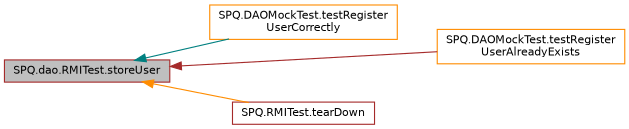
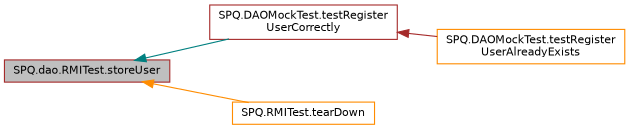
node "SPQ.DAOMockTest.testRegister UserCorrectly": color darkorange -> brown
edge "SPQ.DAOMockTest.testRegister UserAlreadyExists" -> "SPQ.dao.RMITest.storeUser": now "SPQ.DAOMockTest.testRegister UserAlreadyExists" -> "SPQ.DAOMockTest.testRegister UserCorrectly"
node "SPQ.RMITest.tearDown": color brown -> darkorange
